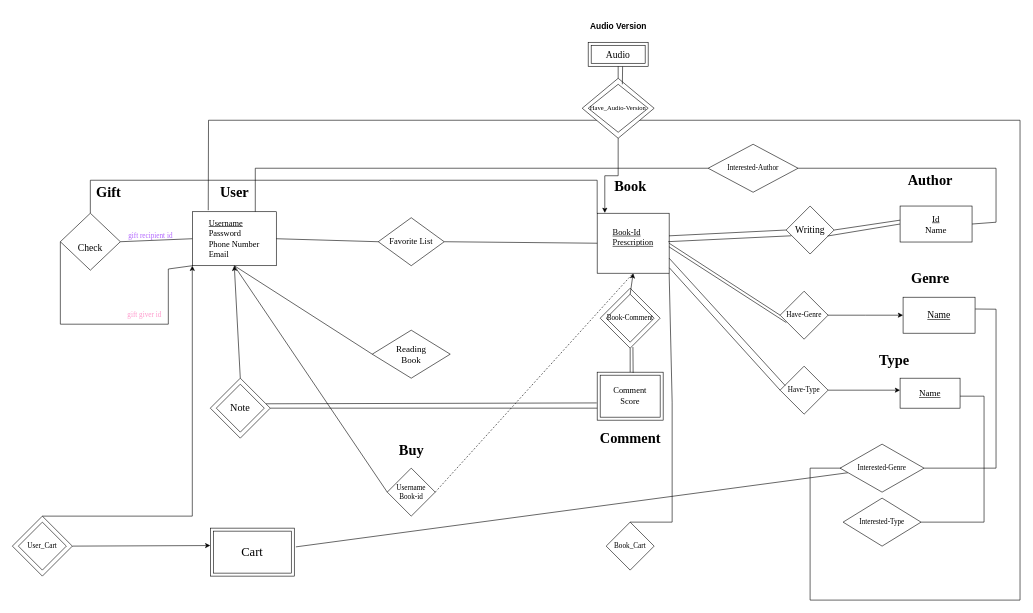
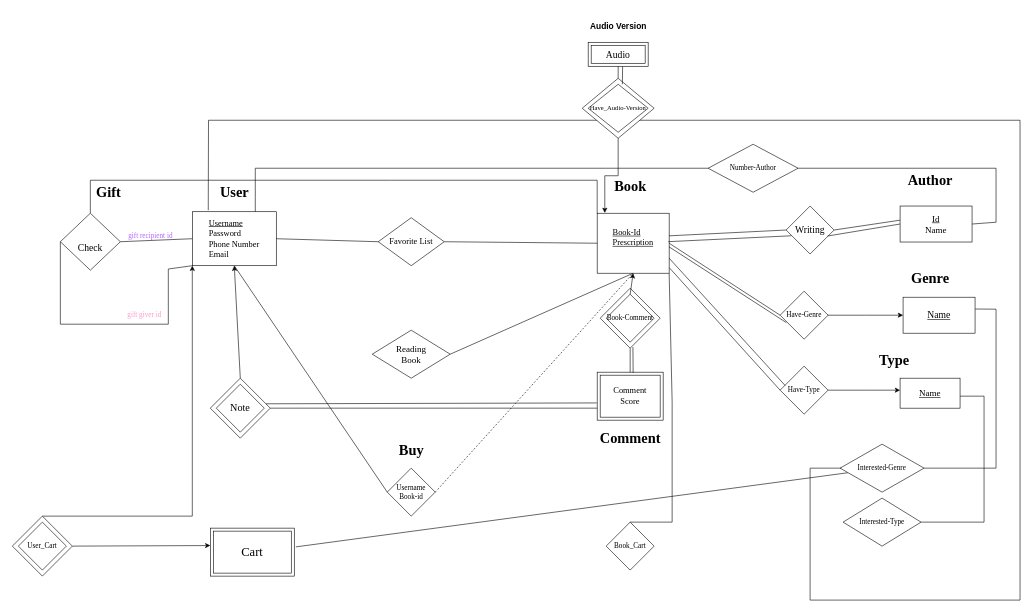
node "Interested-Author": label "Interested-Author" -> "Number-Author"
edge "Username Password Phone Number Email" -- "Reading Book": removed
edge "Book-Id Prescription" -- "Reading Book": added
